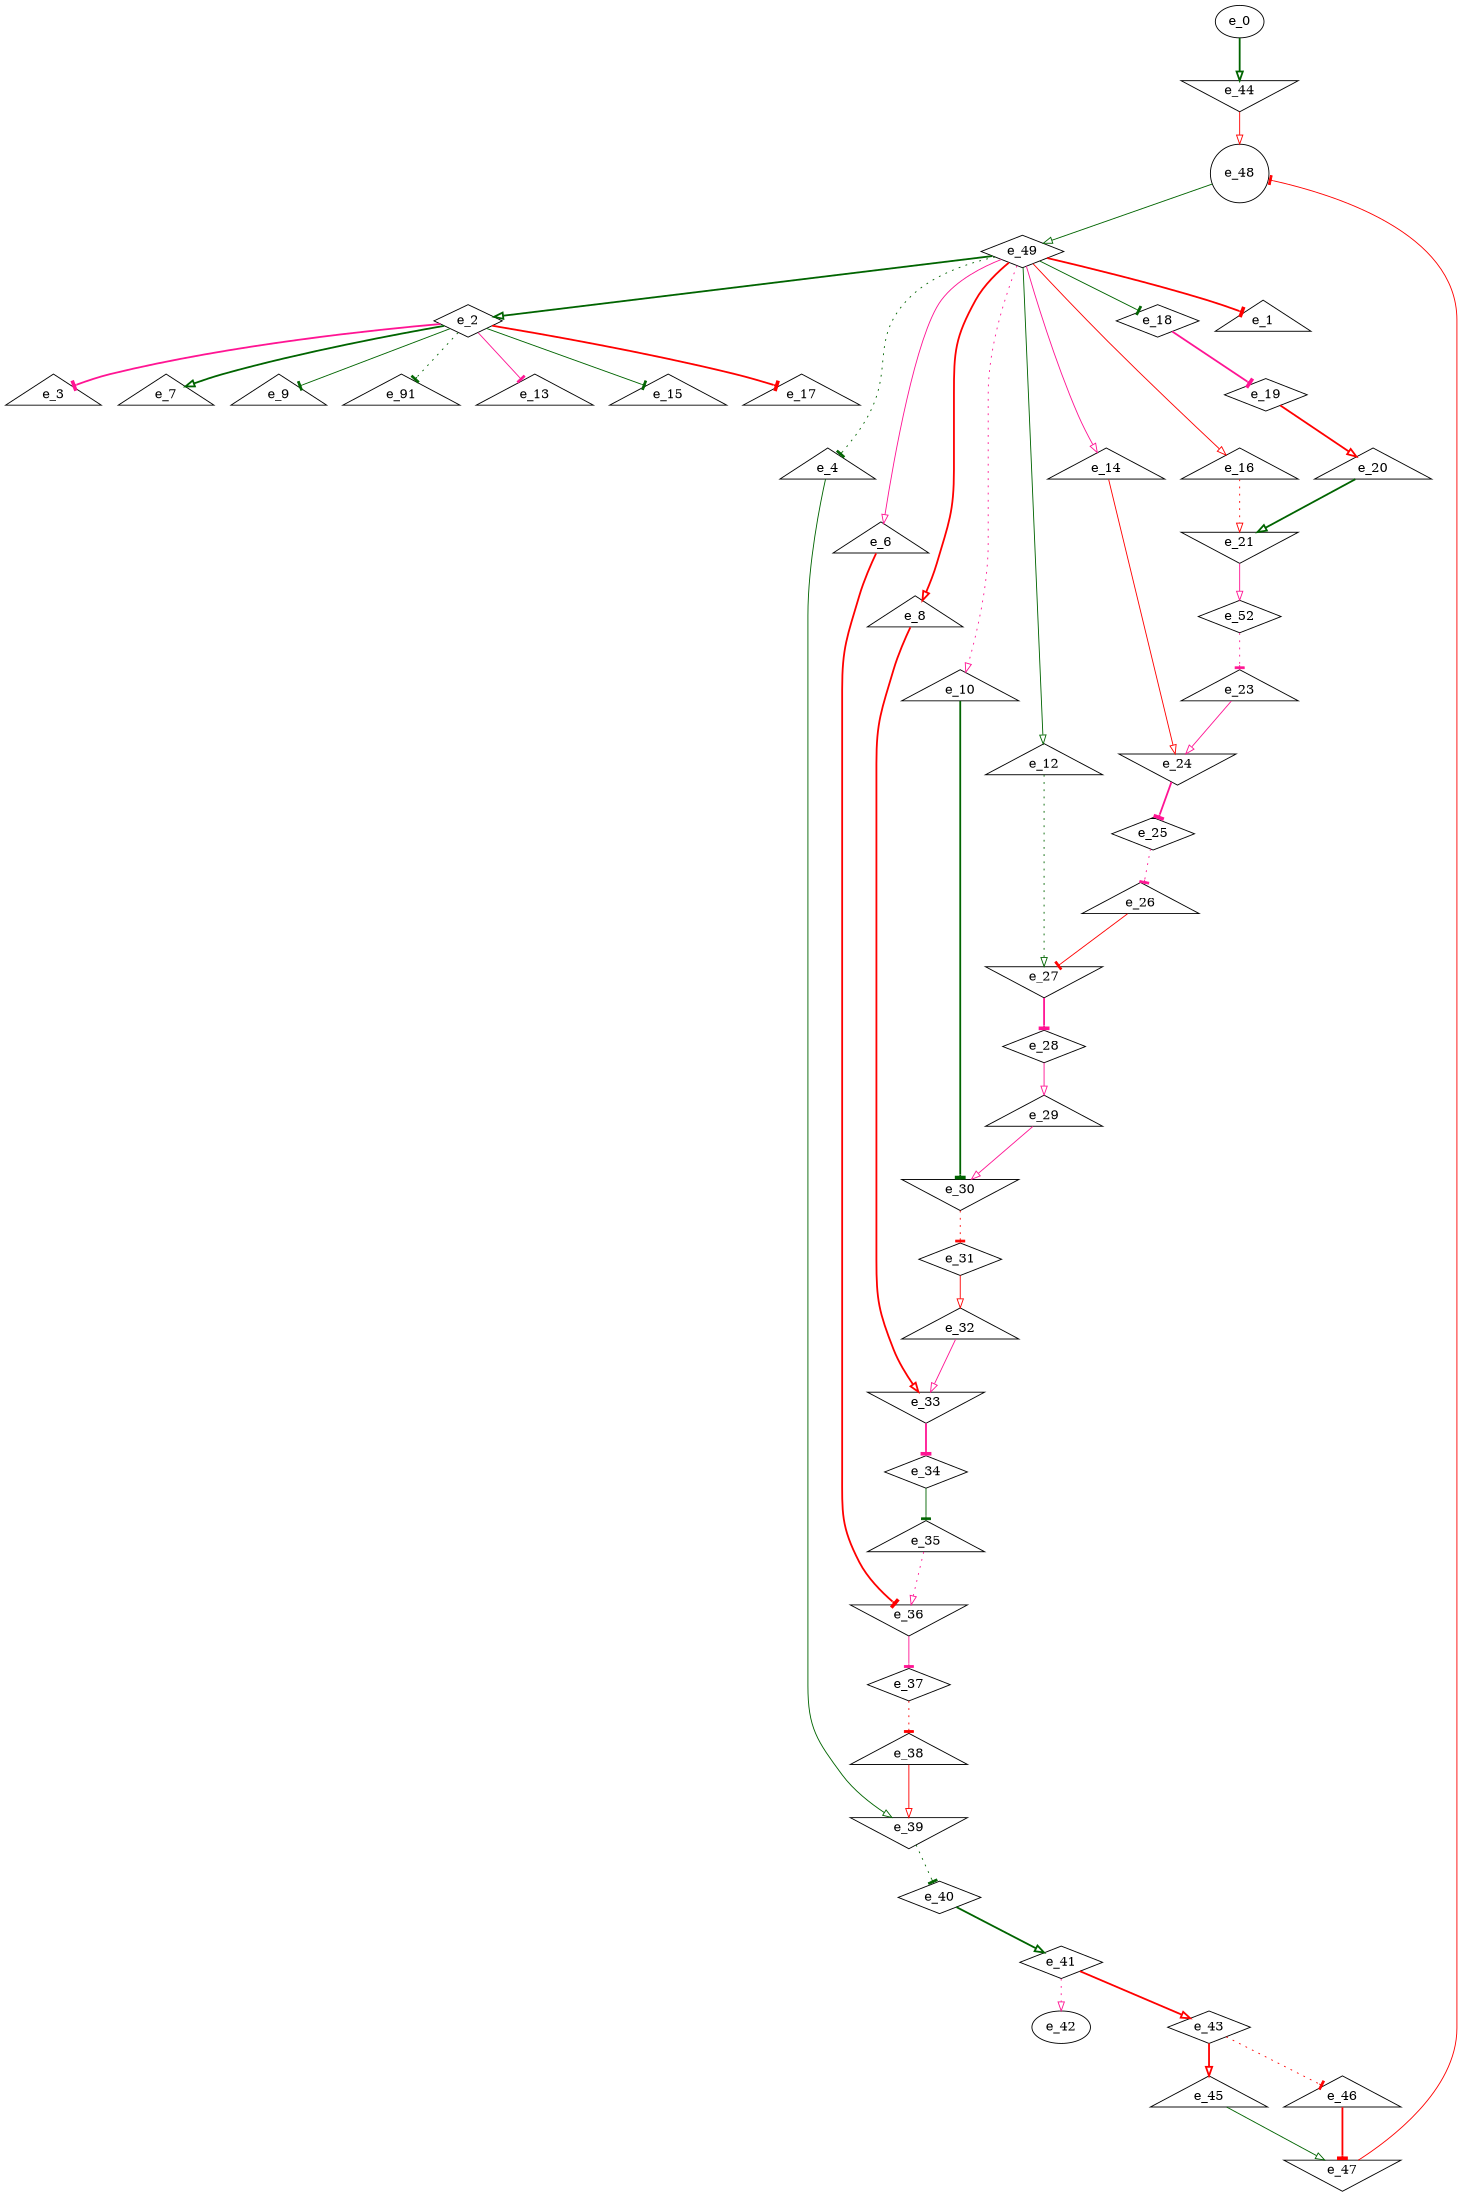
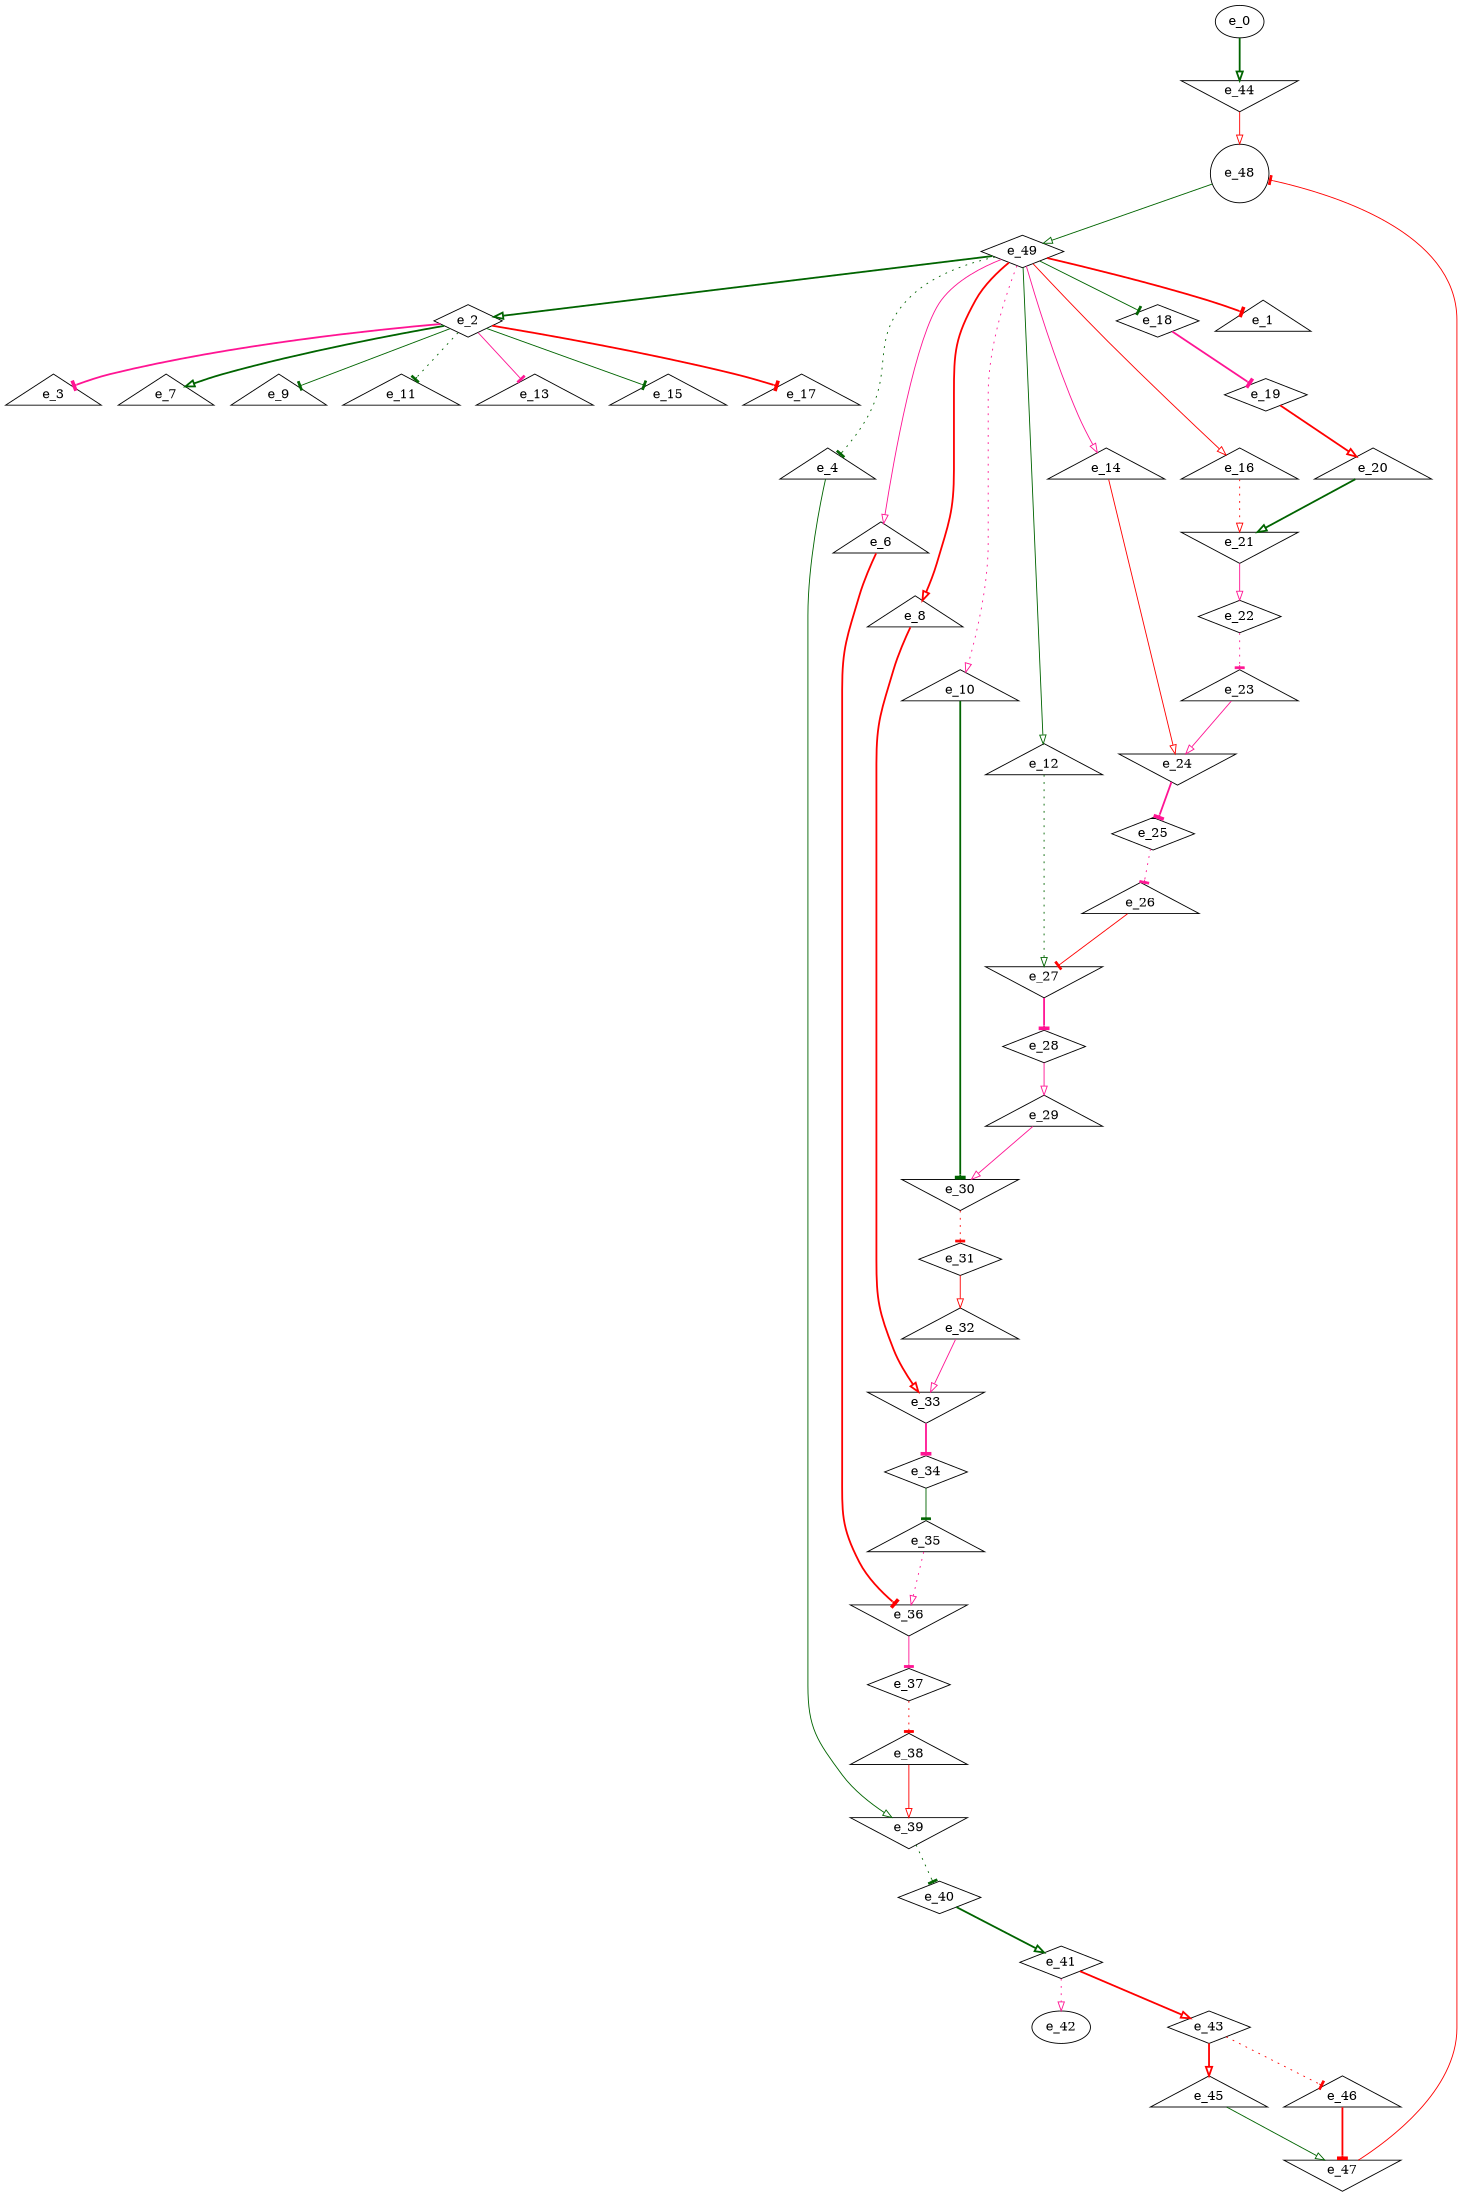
node "e_91": label "e_91" -> "e_11"
node "e_52": label "e_52" -> "e_22"
